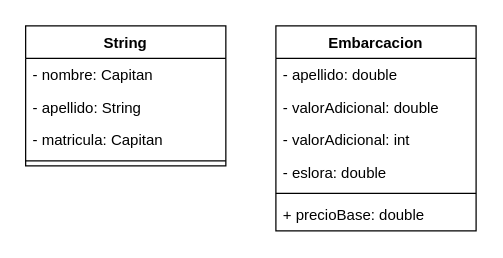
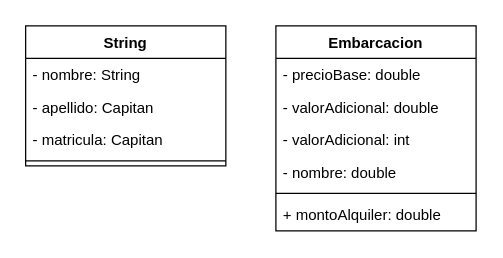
node "- nombre: Capitan": label "- nombre: Capitan" -> "- nombre: String"
node "- apellido: double": label "- apellido: double" -> "- precioBase: double"
node "- apellido: String": label "- apellido: String" -> "- apellido: Capitan"
node "- eslora: double": label "- eslora: double" -> "- nombre: double"
node "+ precioBase: double": label "+ precioBase: double" -> "+ montoAlquiler: double"
